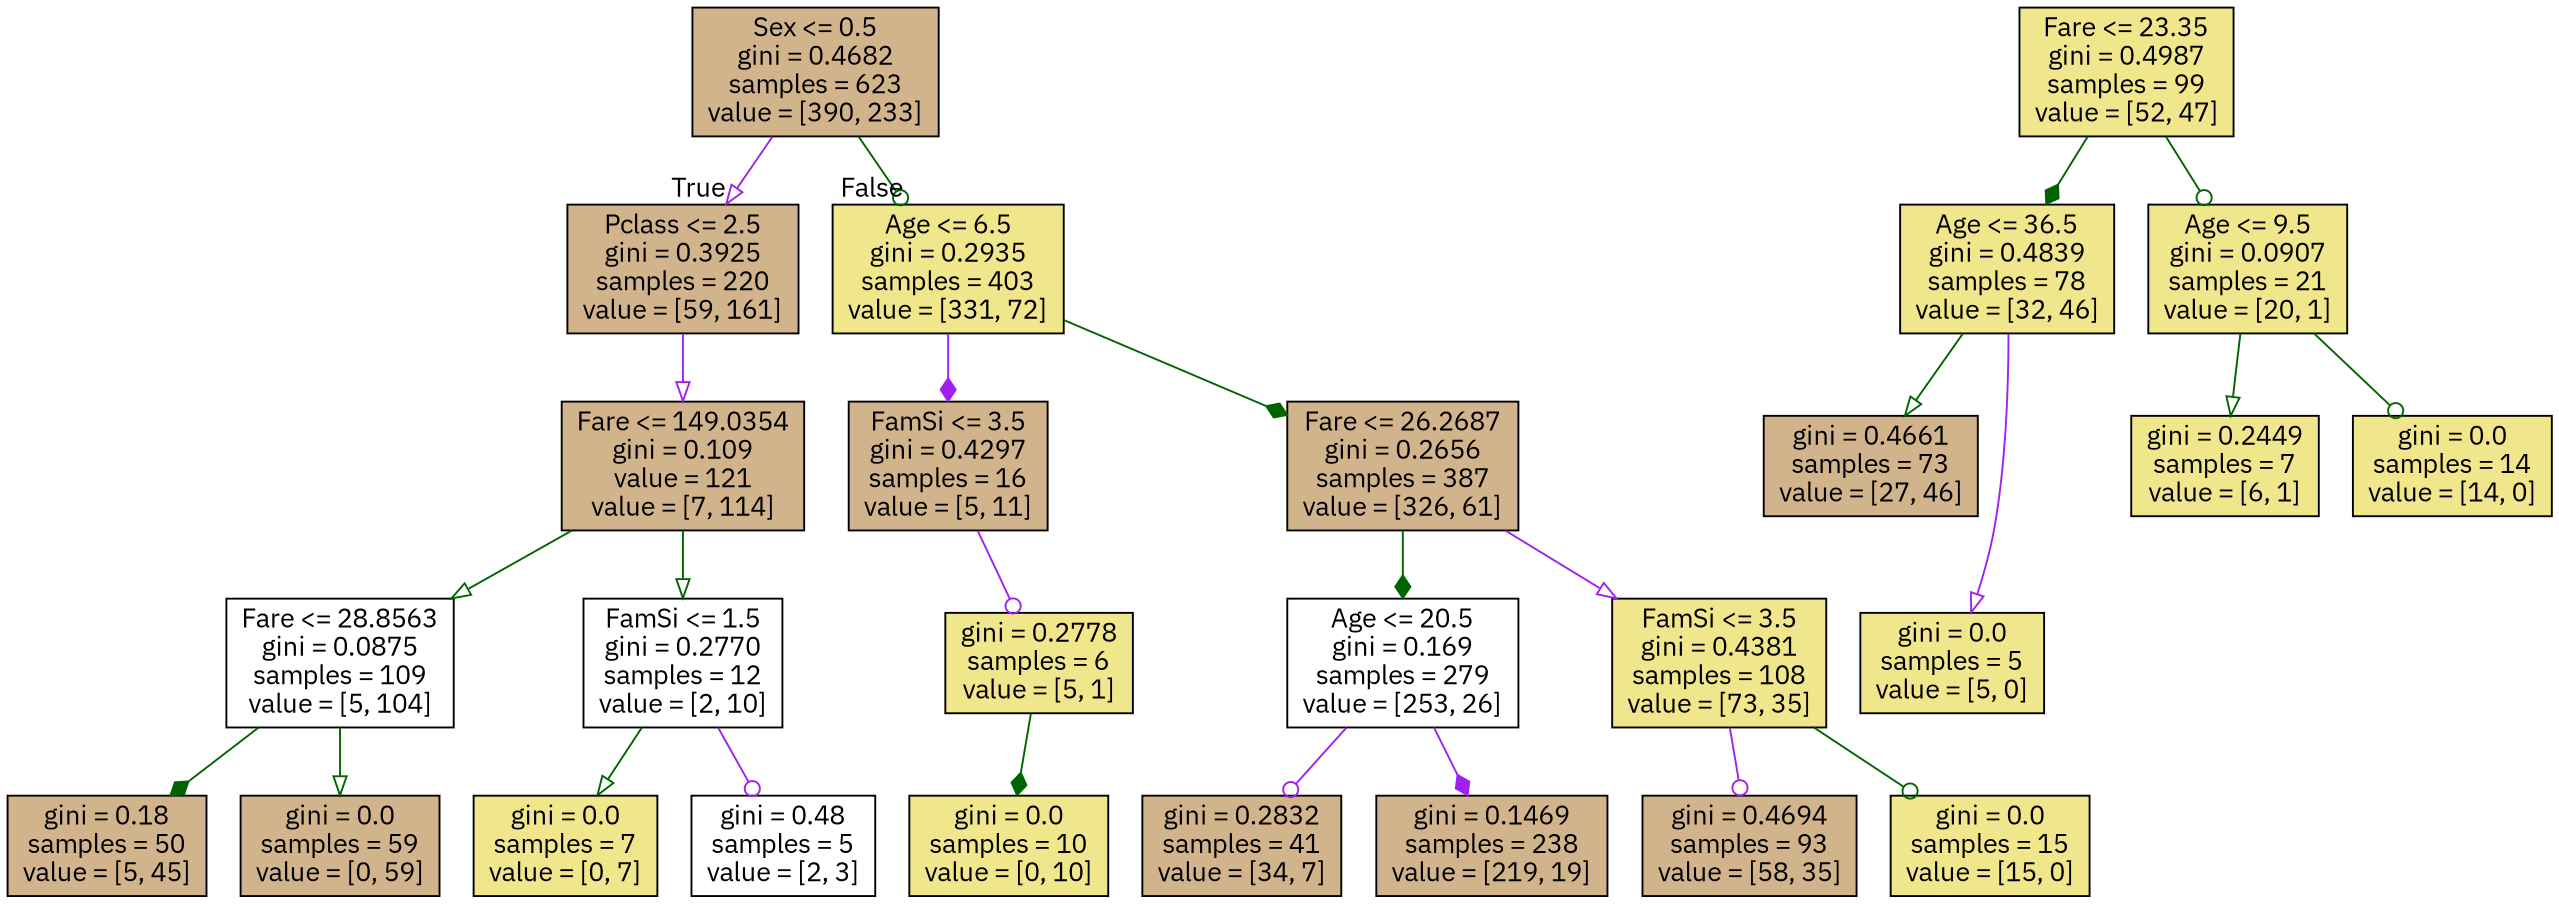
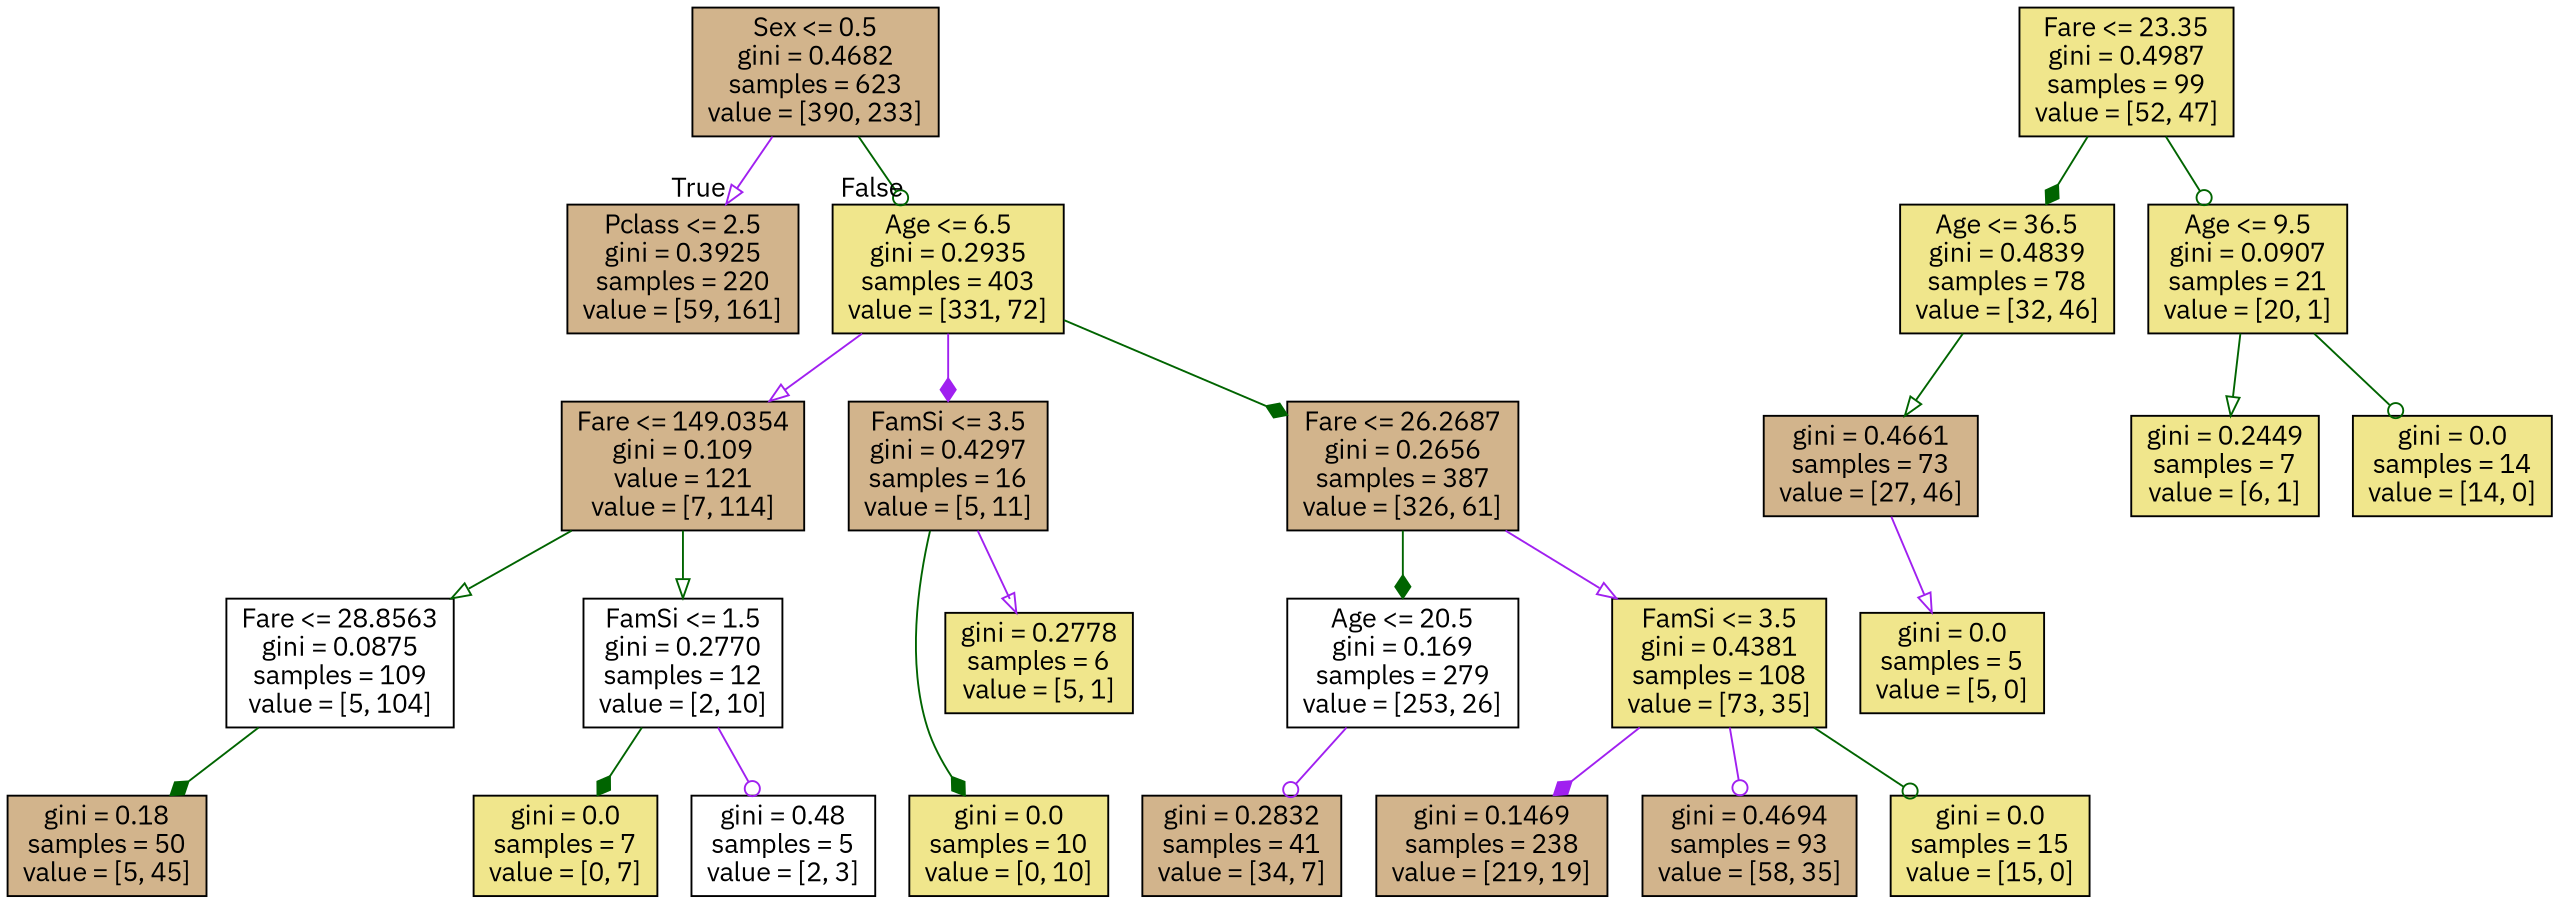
edge "Pclass <= 2.5 gini = 0.3925 samples = 220 value = [59, 161]" -> "Fare <= 149.0354 gini = 0.109 value = 121 value = [7, 114]": now "Age <= 6.5 gini = 0.2935 samples = 403 value = [331, 72]" -> "Fare <= 149.0354 gini = 0.109 value = 121 value = [7, 114]"
edge "Age <= 36.5 gini = 0.4839 samples = 78 value = [32, 46]" -> "gini = 0.0 samples = 5 value = [5, 0]": now "gini = 0.4661 samples = 73 value = [27, 46]" -> "gini = 0.0 samples = 5 value = [5, 0]"
edge "FamSi <= 3.5 gini = 0.4297 samples = 16 value = [5, 11]" -> "gini = 0.2778 samples = 6 value = [5, 1]": arrowhead odot -> onormal
edge "gini = 0.2778 samples = 6 value = [5, 1]" -> "gini = 0.0 samples = 10 value = [0, 10]": now "FamSi <= 3.5 gini = 0.4297 samples = 16 value = [5, 11]" -> "gini = 0.0 samples = 10 value = [0, 10]"
edge "Age <= 20.5 gini = 0.169 samples = 279 value = [253, 26]" -> "gini = 0.1469 samples = 238 value = [219, 19]": now "FamSi <= 3.5 gini = 0.4381 samples = 108 value = [73, 35]" -> "gini = 0.1469 samples = 238 value = [219, 19]"
edge "FamSi <= 1.5 gini = 0.2770 samples = 12 value = [2, 10]" -> "gini = 0.0 samples = 7 value = [0, 7]": arrowhead onormal -> diamond
node "gini = 0.0 samples = 59 value = [0, 59]": removed
